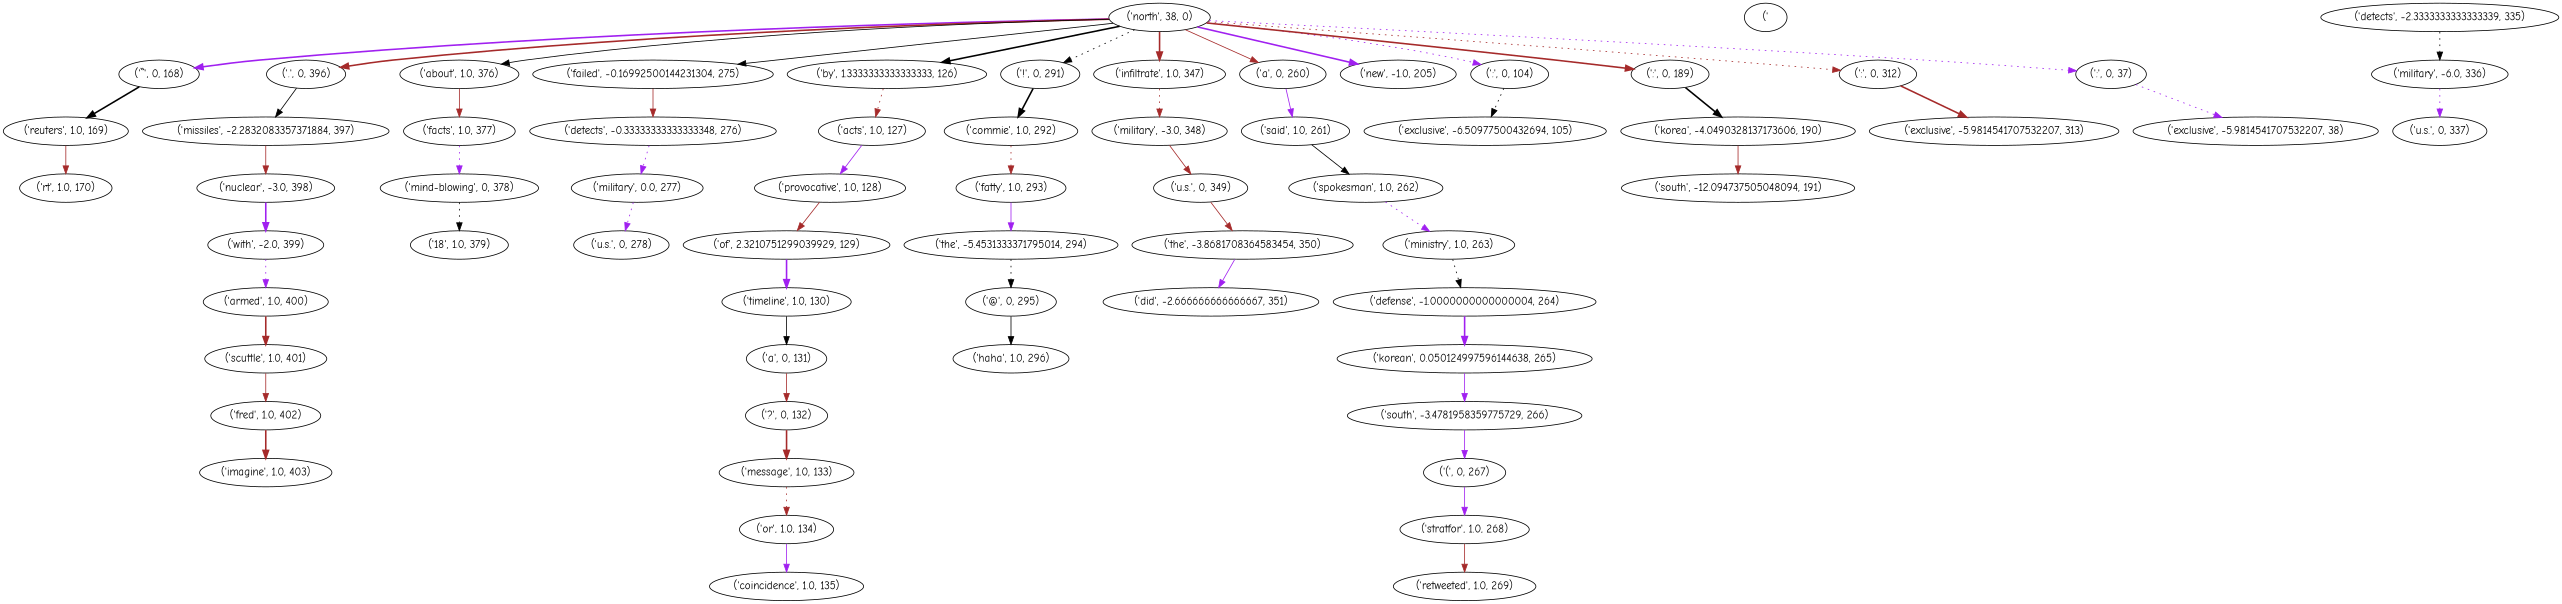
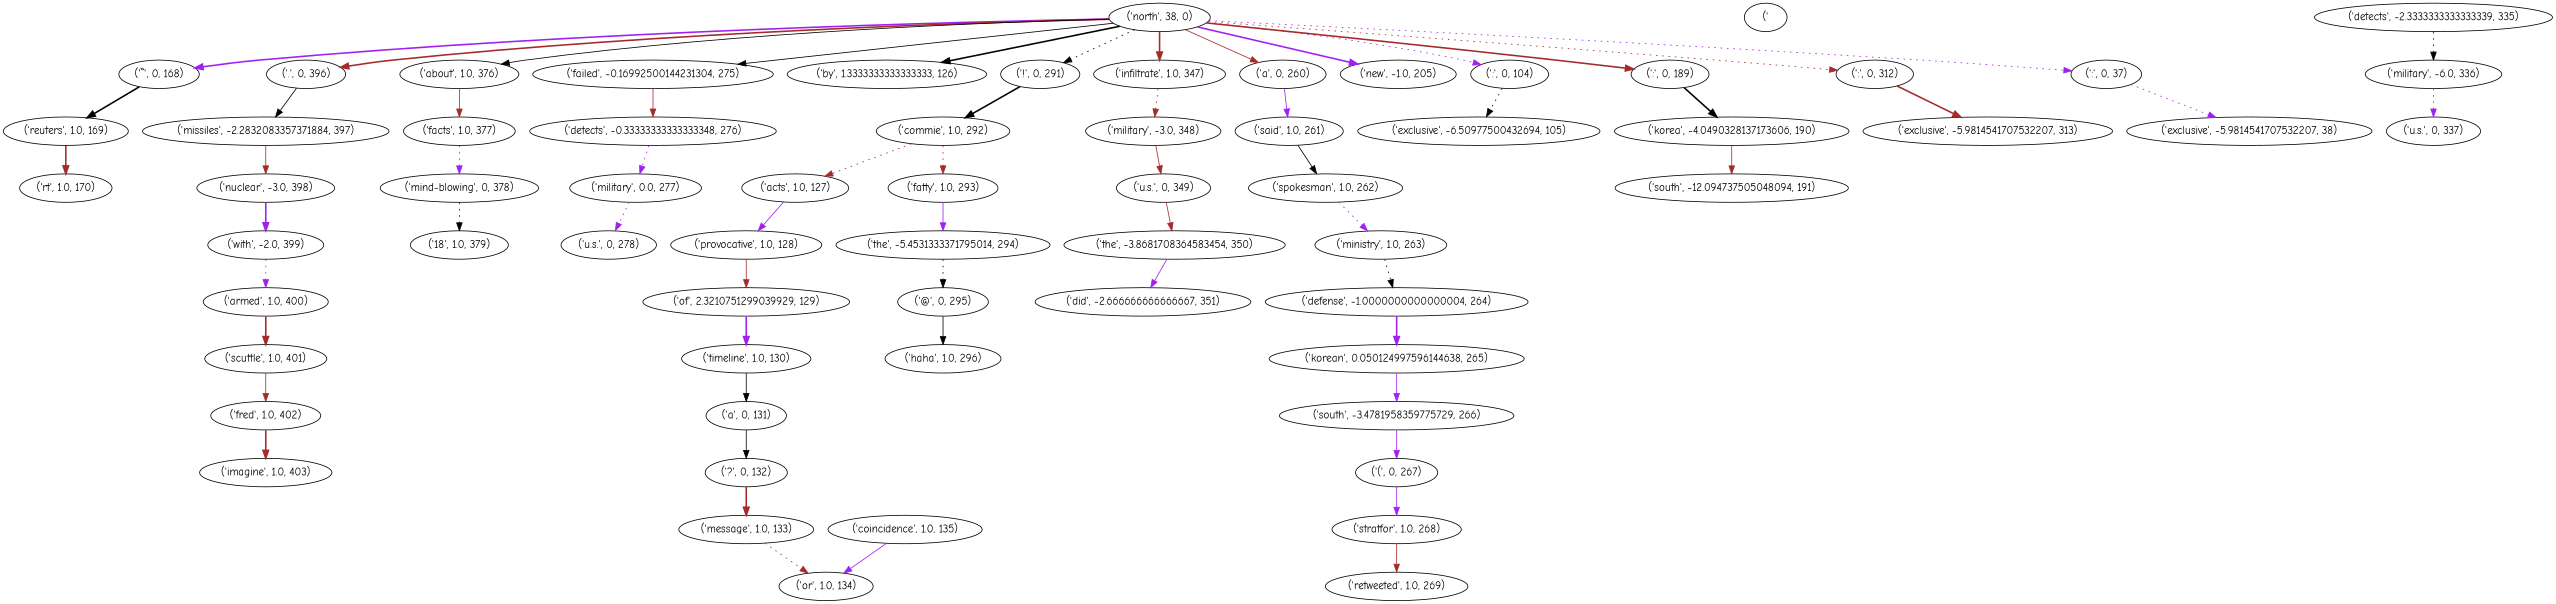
edge "('by', 1.3333333333333333, 126)" -> "('acts', 1.0, 127)": now "('commie', 1.0, 292)" -> "('acts', 1.0, 127)"
edge "('reuters', 1.0, 169)" -> "('rt', 1.0, 170)": style solid -> bold
edge "('a', 0, 131)" -> "('?', 0, 132)": color brown -> black
edge "('or', 1.0, 134)" -> "('coincidence', 1.0, 135)": reversed
